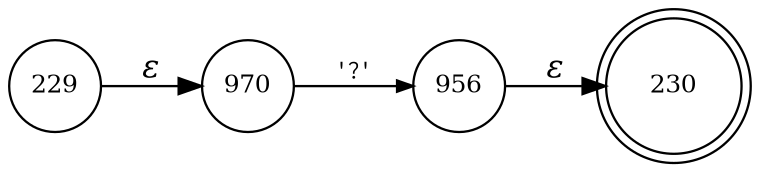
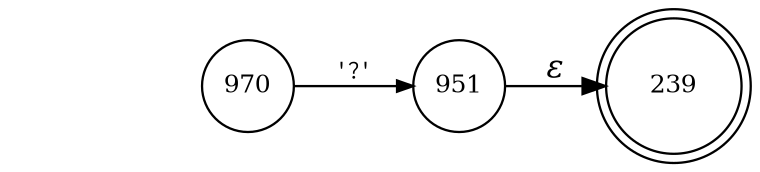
node "229": removed
node "956": label "956" -> "951"
node "230": label "230" -> "239"
